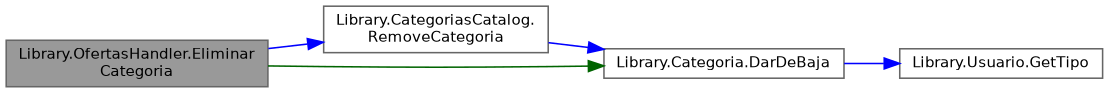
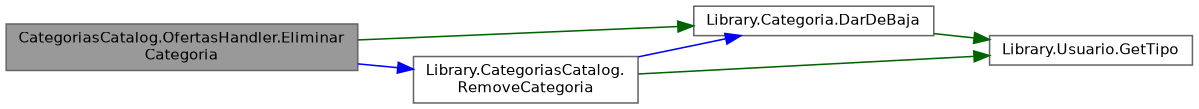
node "Library.OfertasHandler.Eliminar Categoria": label "Library.OfertasHandler.Eliminar Categoria" -> "CategoriasCatalog.OfertasHandler.Eliminar Categoria"
edge "Library.Categoria.DarDeBaja" -> "Library.Usuario.GetTipo": color blue -> darkgreen
edge "Library.CategoriasCatalog. RemoveCategoria" -> "Library.Usuario.GetTipo": added
